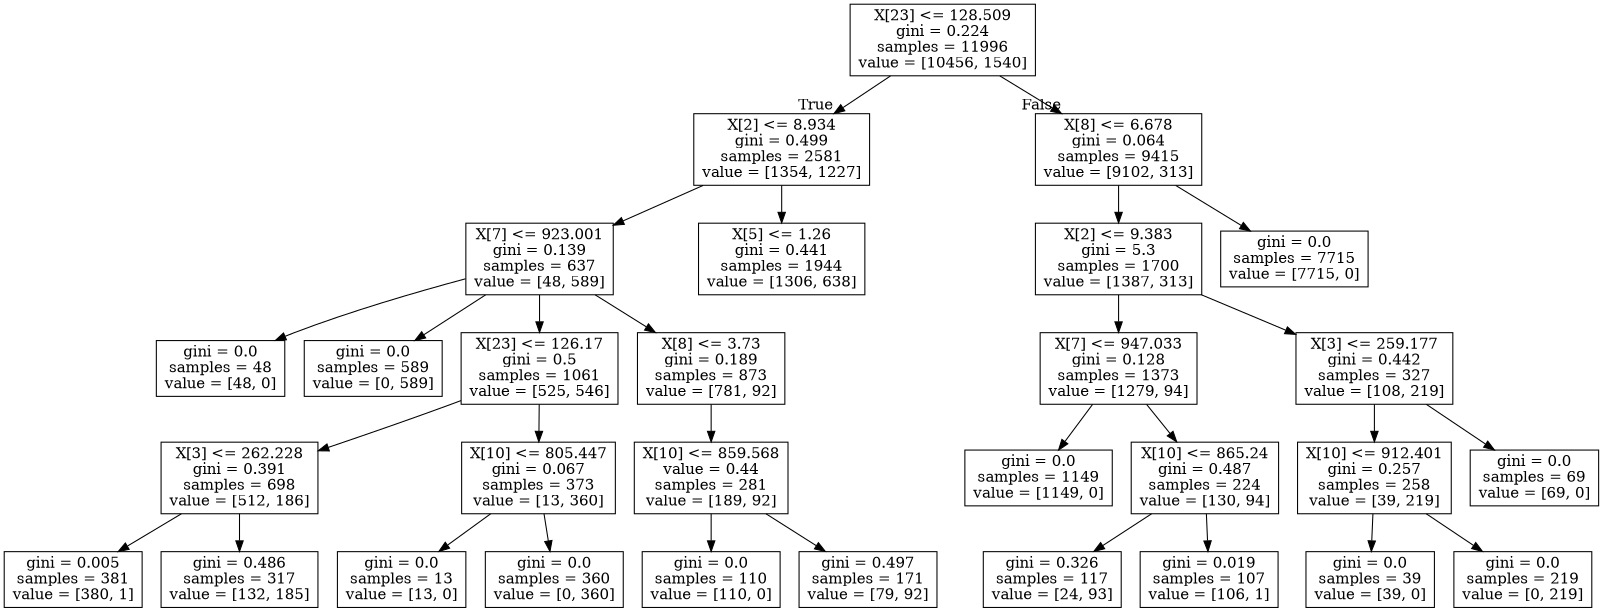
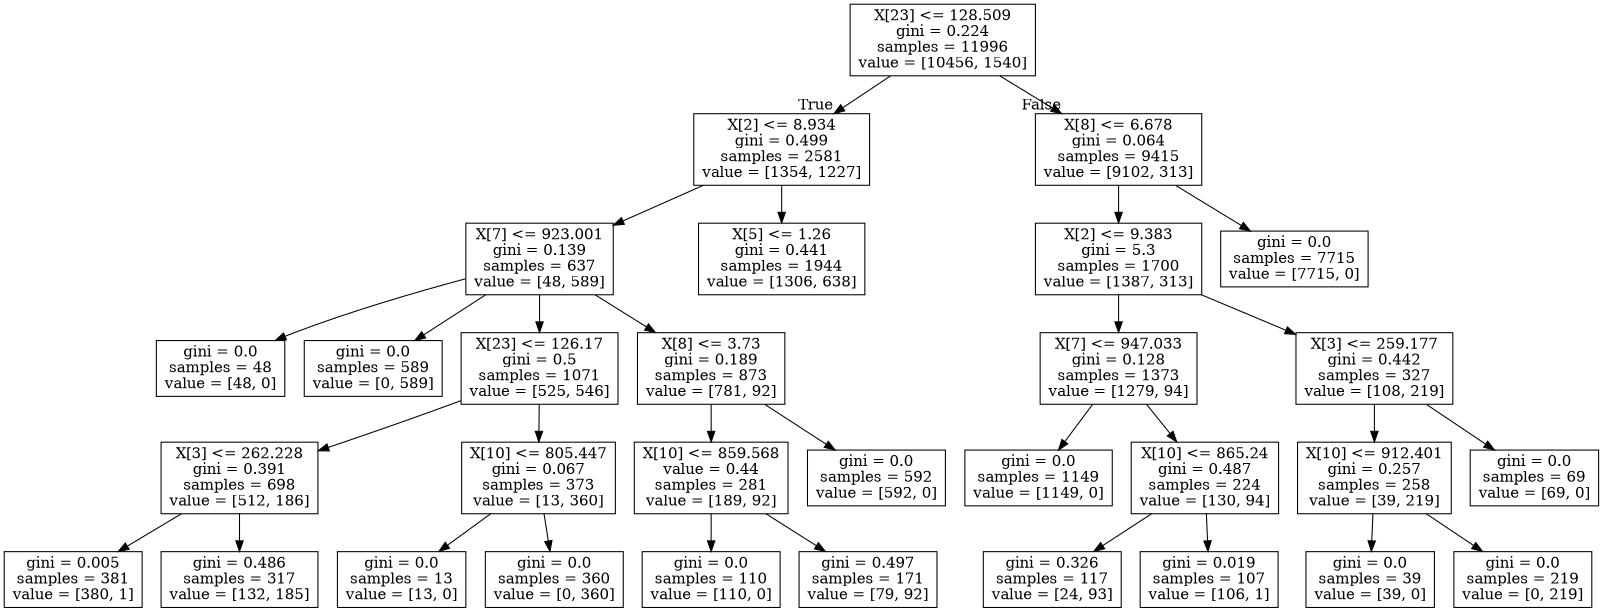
node "X[23] <= 126.17 gini = 0.5 samples = 1061 value = [525, 546]": label "X[23] <= 126.17 gini = 0.5 samples = 1061 value = [525, 546]" -> "X[23] <= 126.17 gini = 0.5 samples = 1071 value = [525, 546]"
node "gini = 0.0 samples = 592 value = [592, 0]": added
